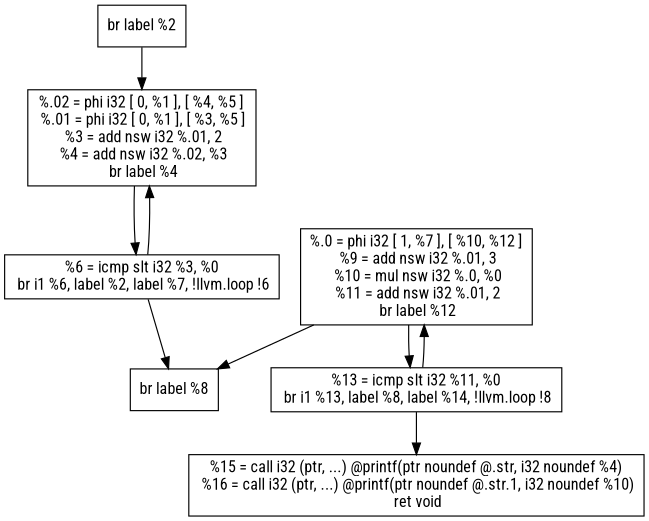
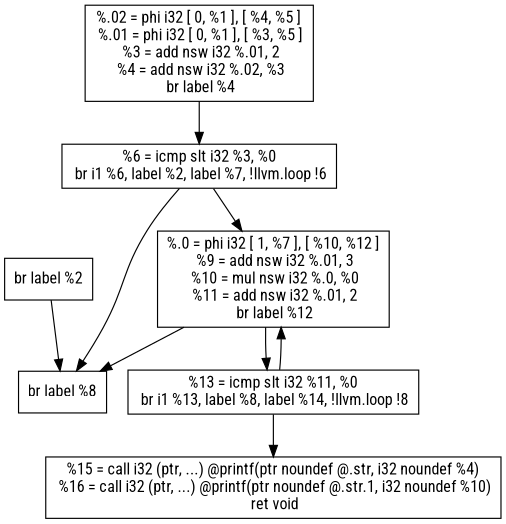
edge "br label %2" -> "%.02 = phi i32 [ 0, %1 ], [ %4, %5 ]": now "br label %2" -> "br label %8"
edge "%6 = icmp slt i32 %3, %0" -> "%.02 = phi i32 [ 0, %1 ], [ %4, %5 ]": now "%6 = icmp slt i32 %3, %0" -> "%.0 = phi i32 [ 1, %7 ], [ %10, %12 ]"
